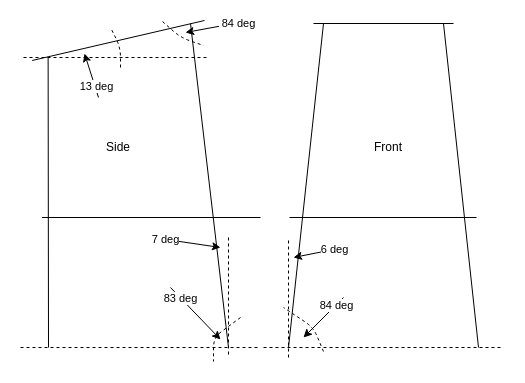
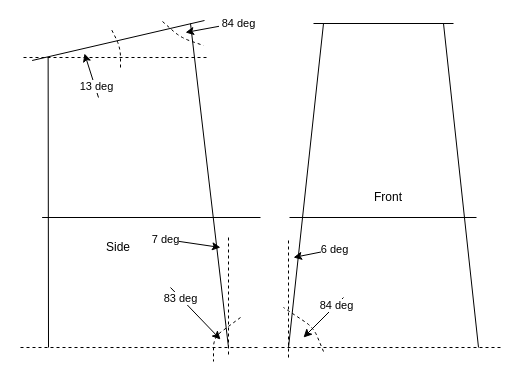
node "Side": moved (119, 148) -> (119, 248)
node "Front": moved (389, 148) -> (389, 198)
